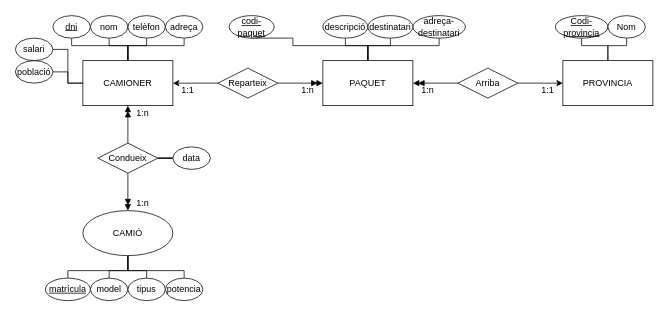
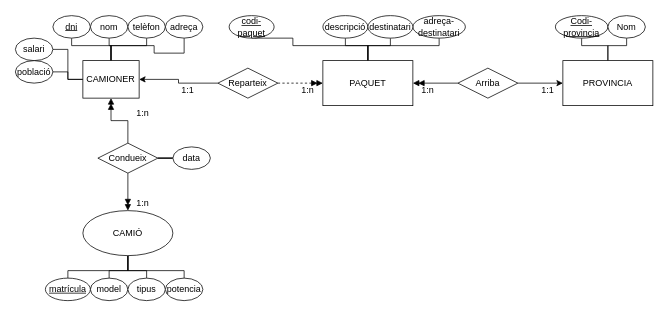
node "CAMIONER": size 90x45 -> 56x38
edge "Reparteix" -> "PAQUET": style solid -> dashed
